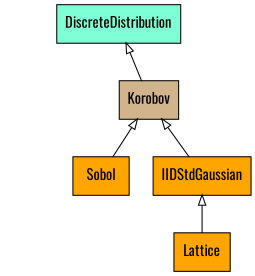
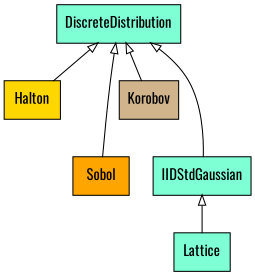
node "Halton": added
edge "Sobol" -> "Korobov": now "Sobol" -> "DiscreteDistribution"
edge "IIDStdGaussian" -> "Korobov": now "IIDStdGaussian" -> "DiscreteDistribution"
node "IIDStdGaussian": fillcolor orange -> aquamarine
node "Lattice": fillcolor orange -> aquamarine
